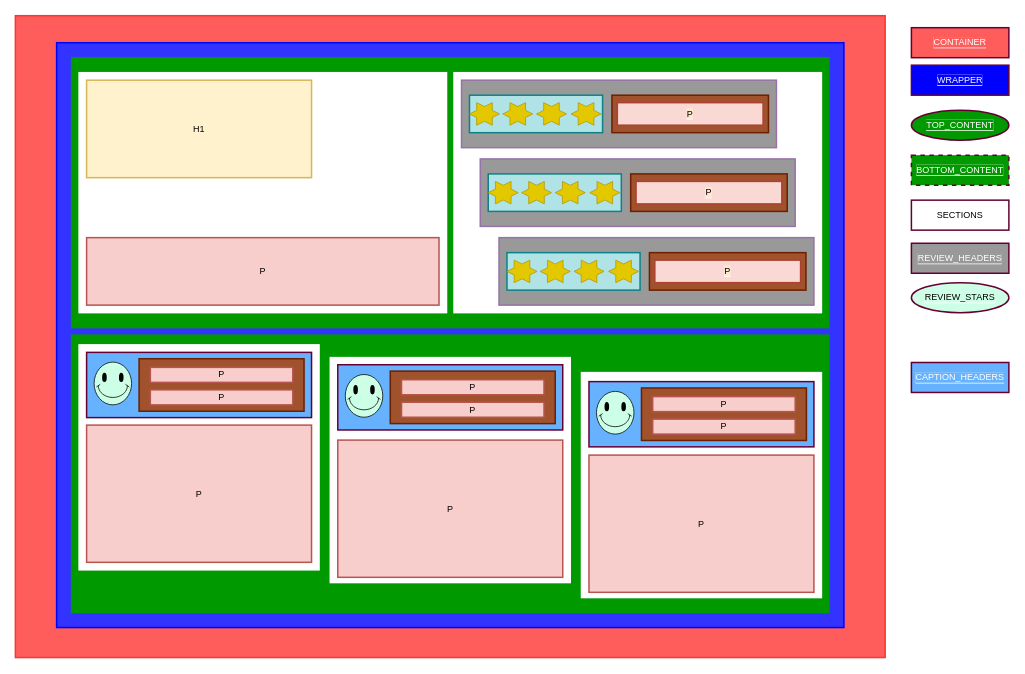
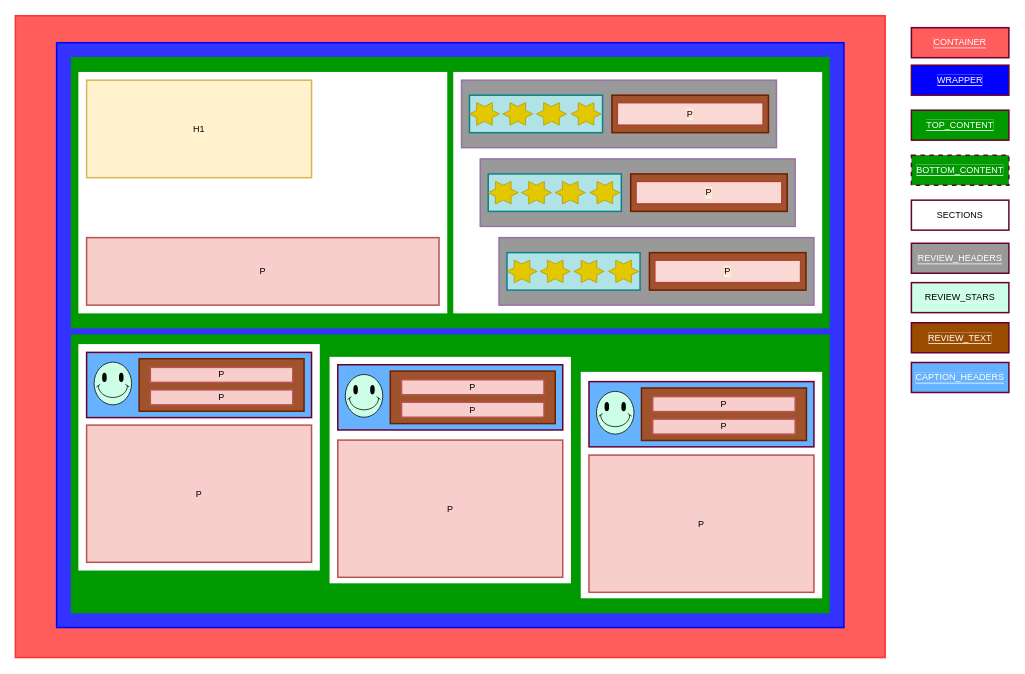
node "TOP_CONTENT": shape ellipse -> rectangle
node "REVIEW_STARS": shape ellipse -> rectangle
node "REVIEW_TEXT": added
